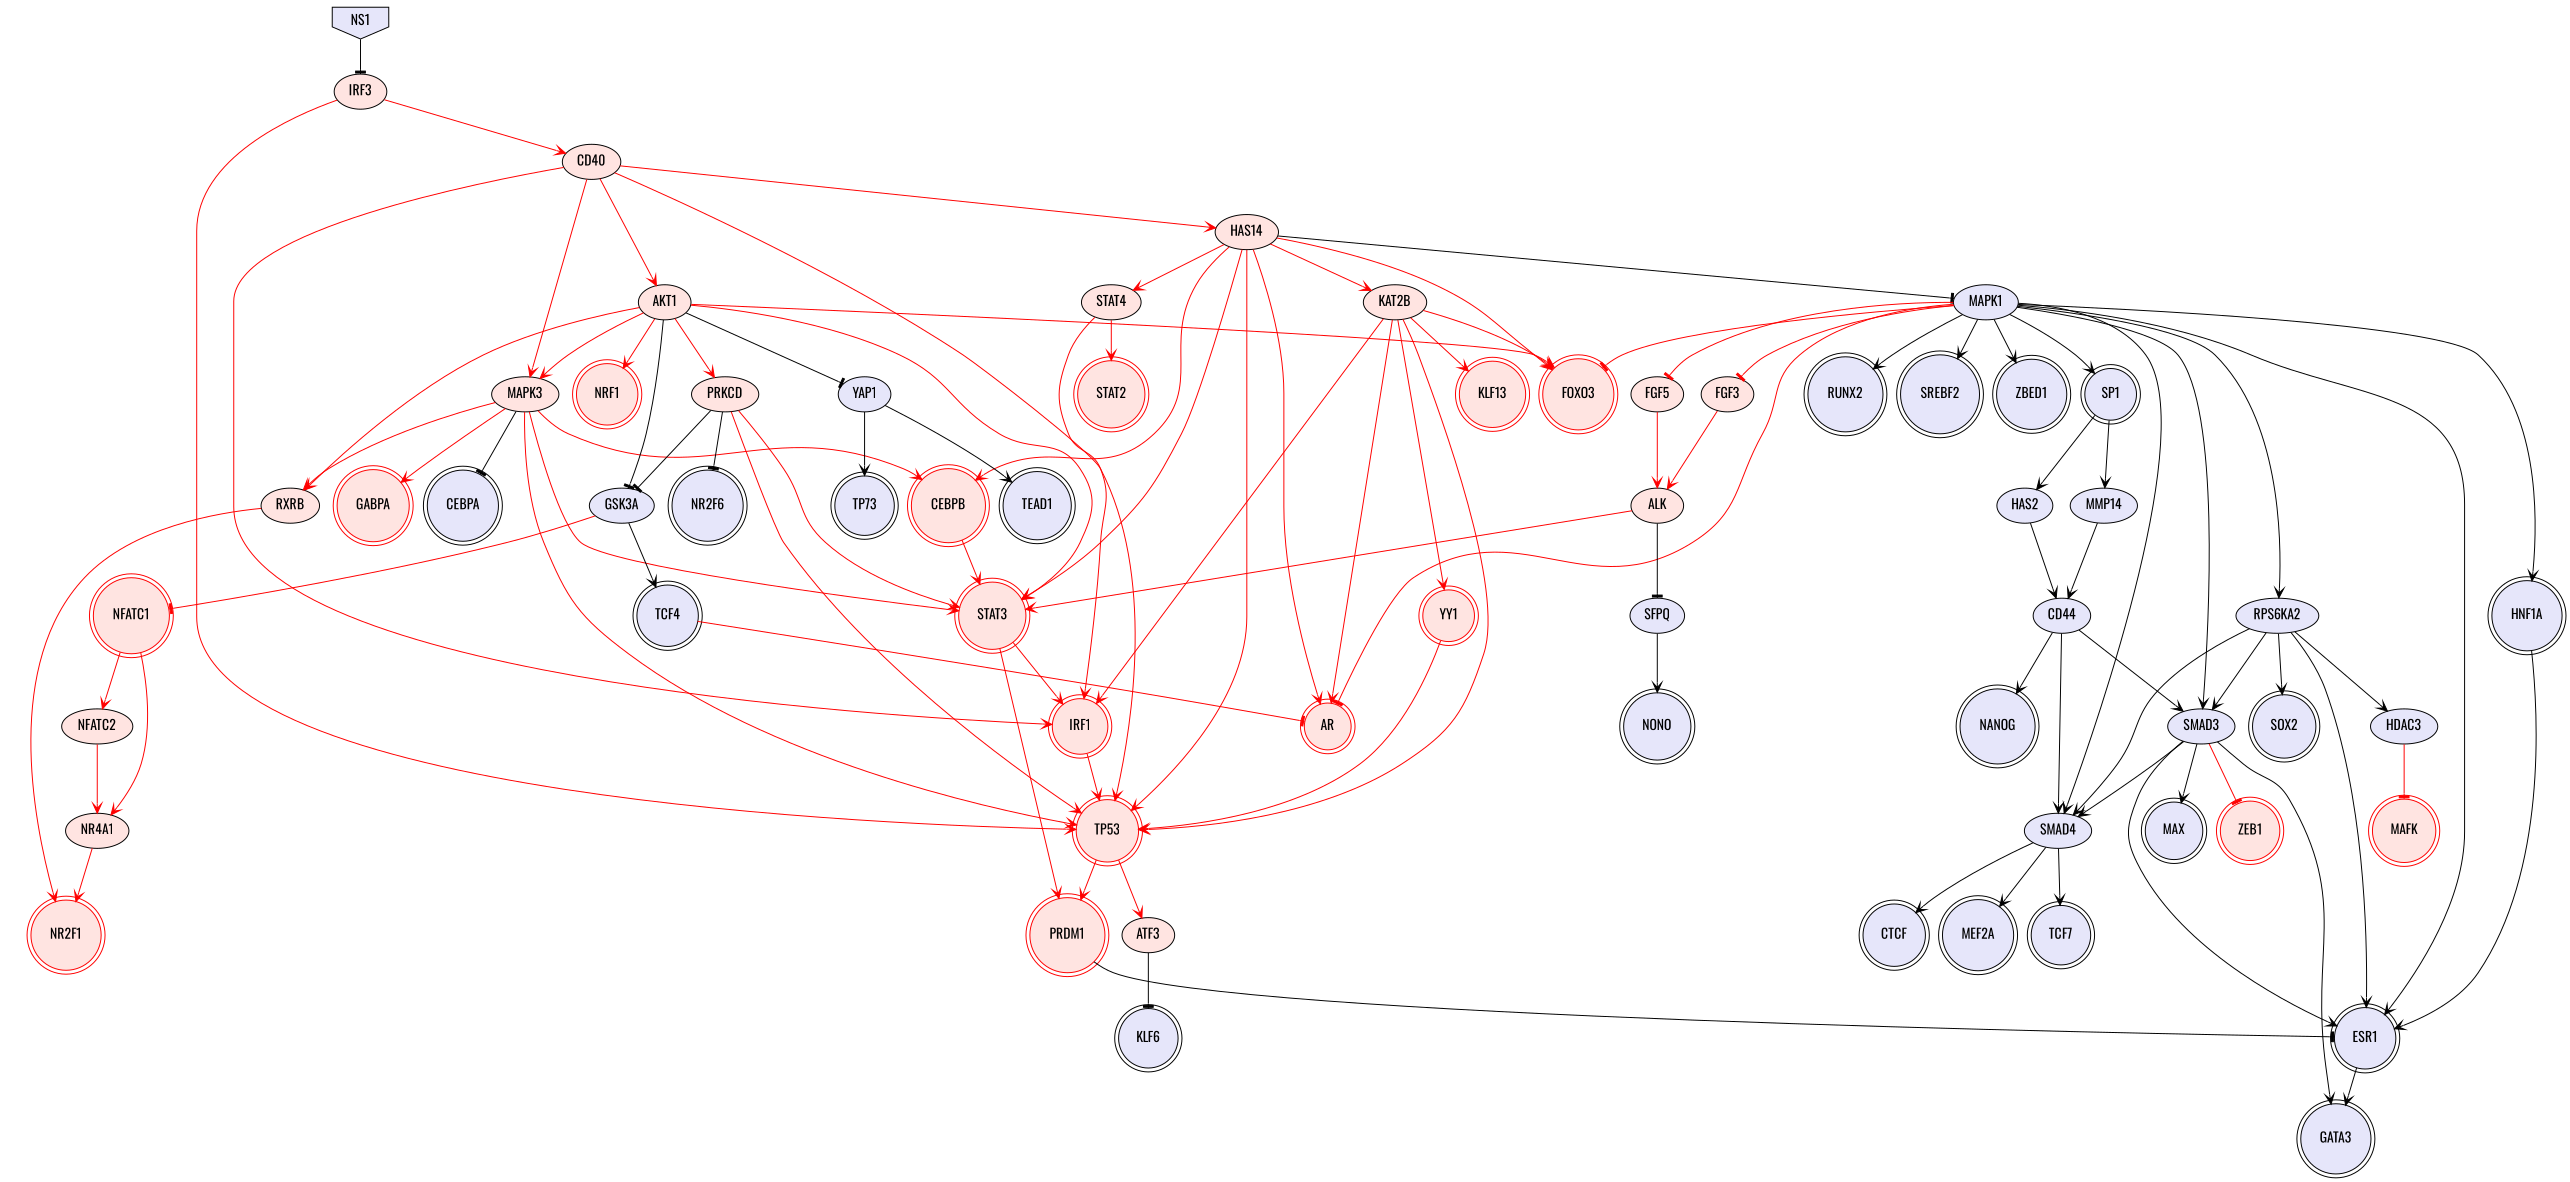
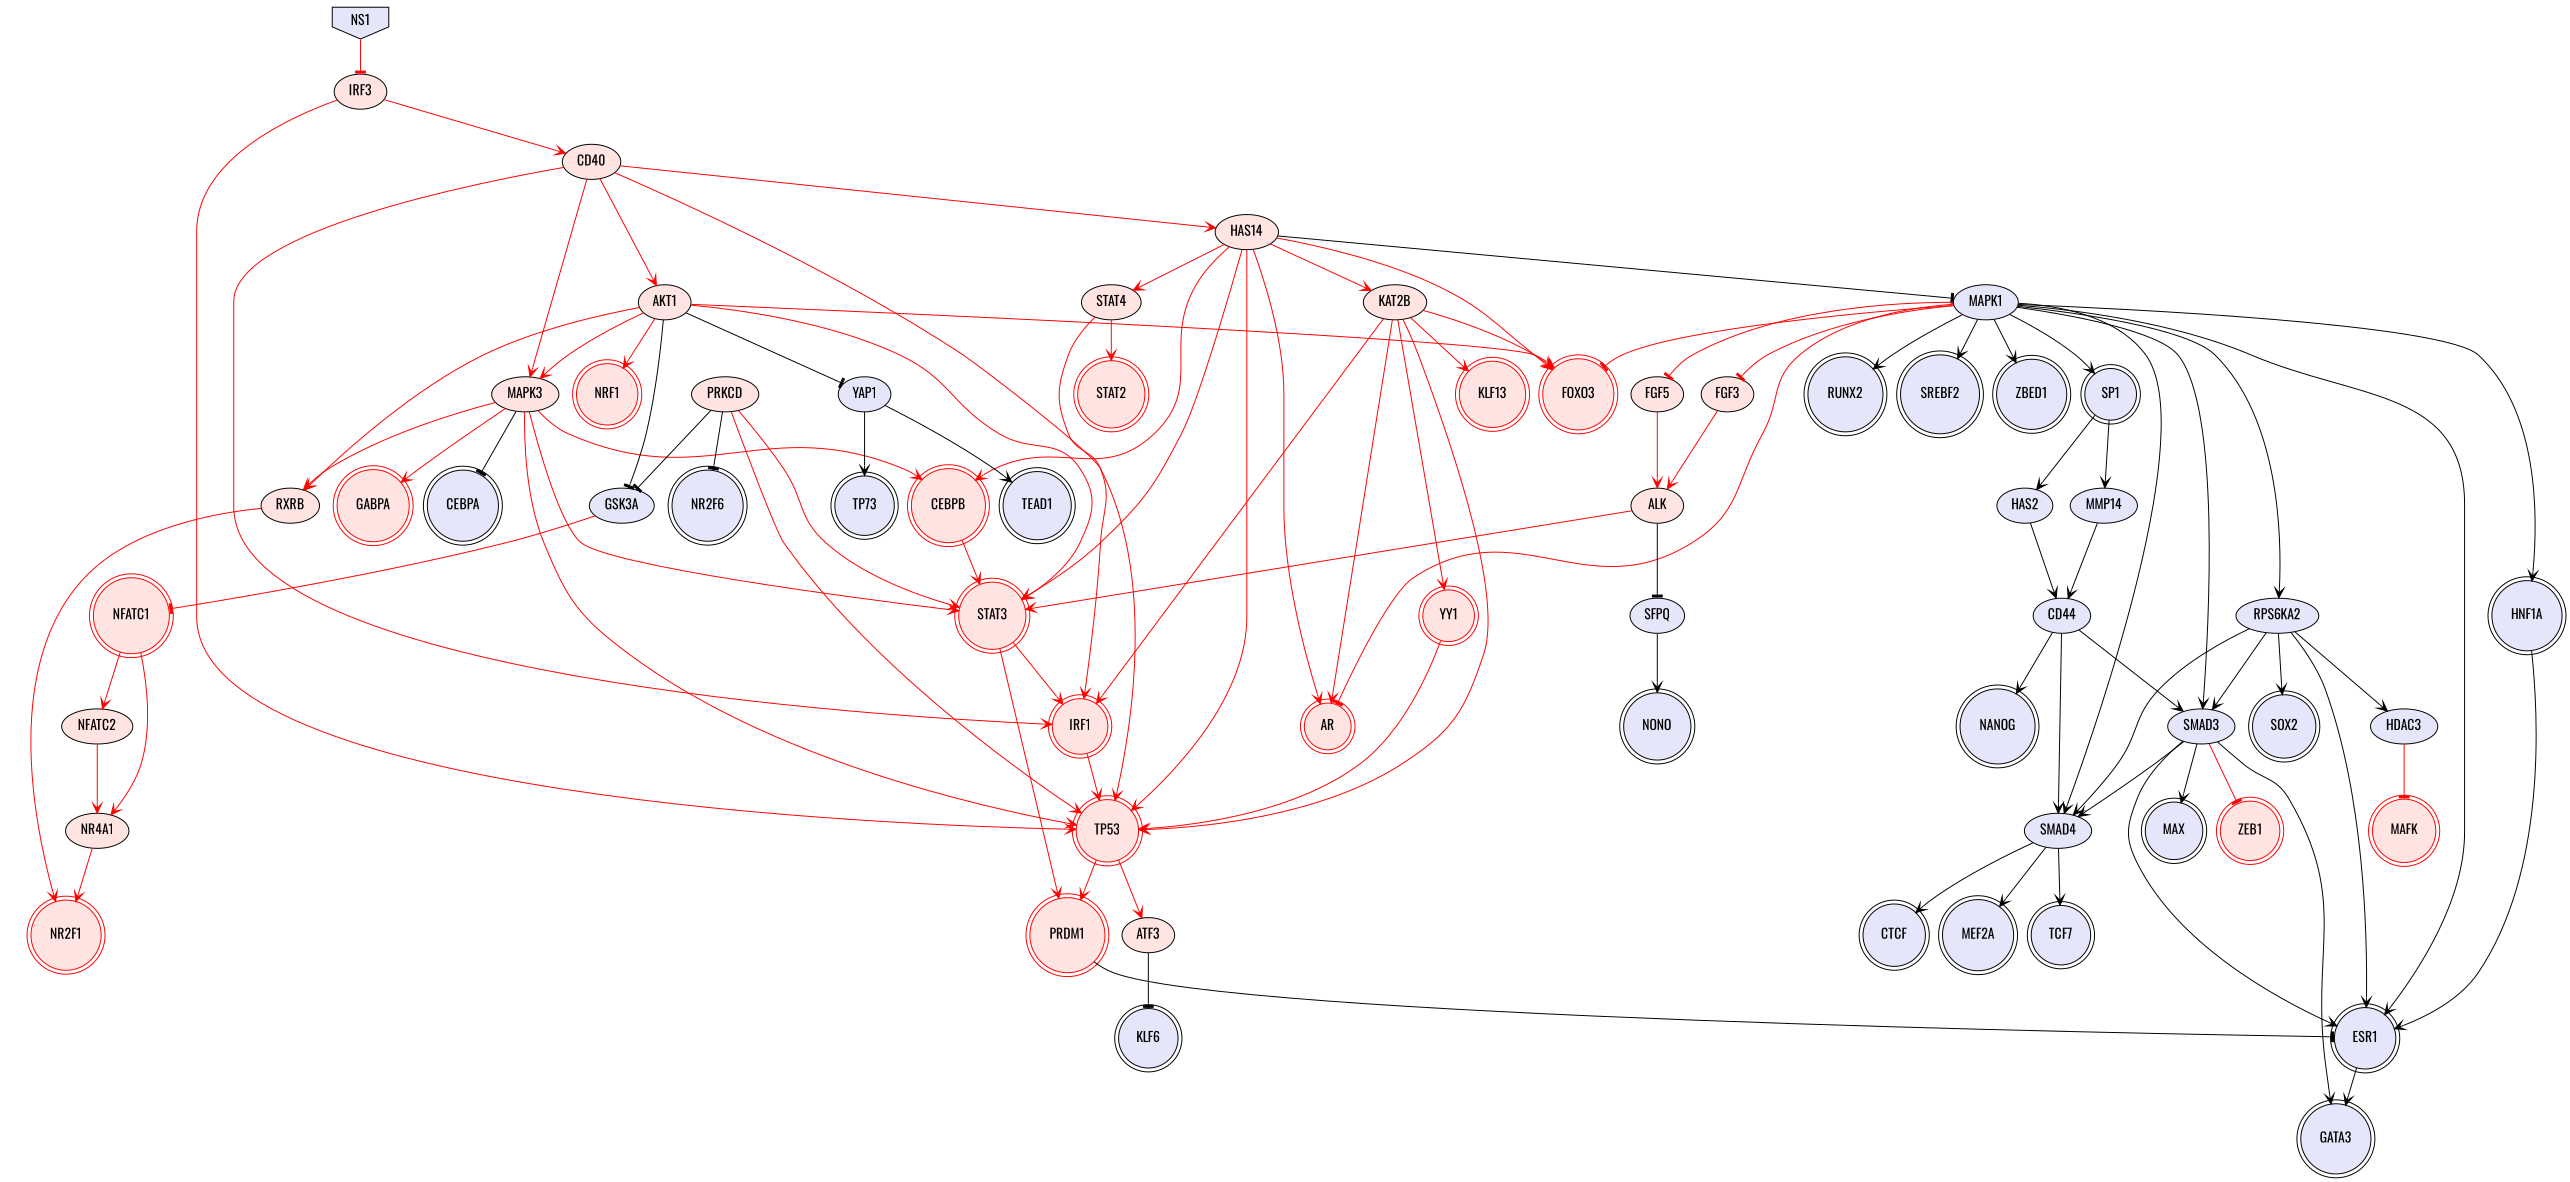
edge "NS1" -> "IRF3": color black -> red
edge "AKT1" -> "PRKCD": removed
node "TCF4": removed
